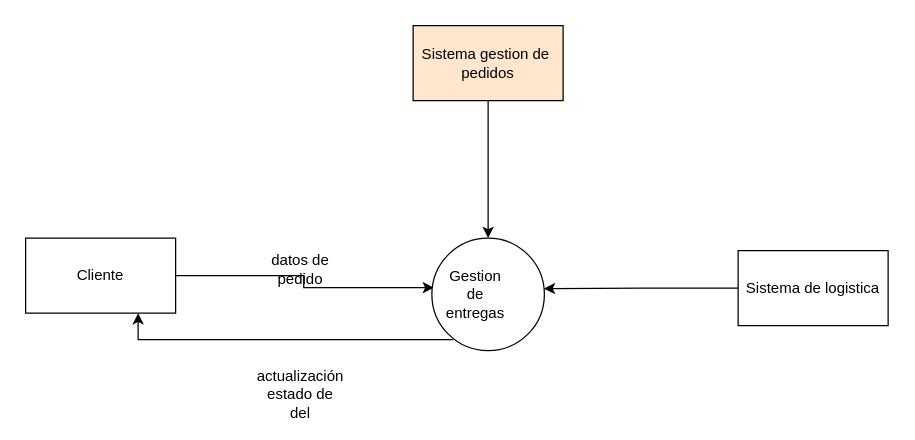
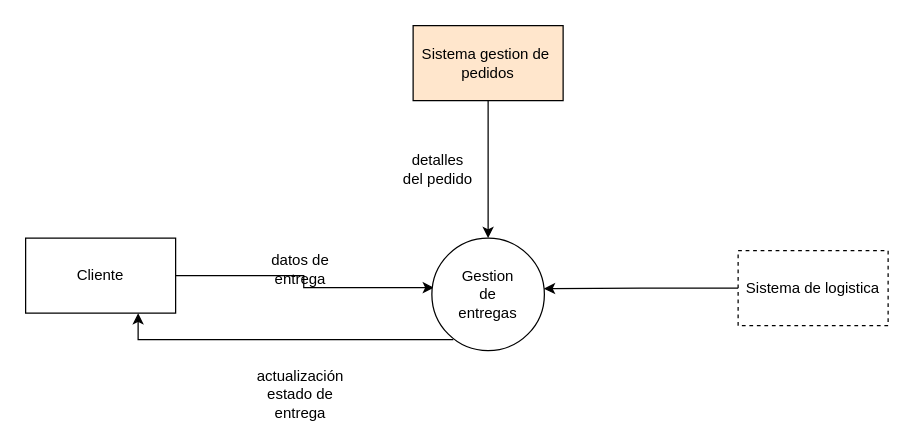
node "detalles del pedido": added
node "datos de pedido": label "datos de pedido" -> "datos de entrega"
node "Sistema de logistica": style solid -> dashed
node "Gestion de entregas": moved (476, 294) -> (488, 294)
node "actualización estado de del": label "actualización estado de del" -> "actualización estado de entrega"
